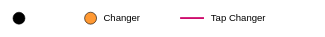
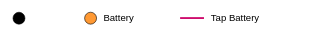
node "Changer": label "Changer" -> "Battery"
node "Tap Changer": label "Tap Changer" -> "Tap Battery"
